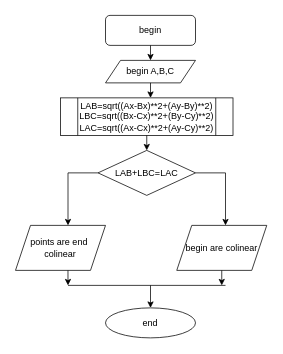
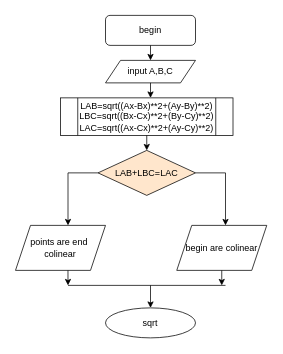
node "begin A,B,C": label "begin A,B,C" -> "input A,B,C"
node "LAB+LBC=LAC": fillcolor #ffffff -> #ffe6cc
node "end": label "end" -> "sqrt"
